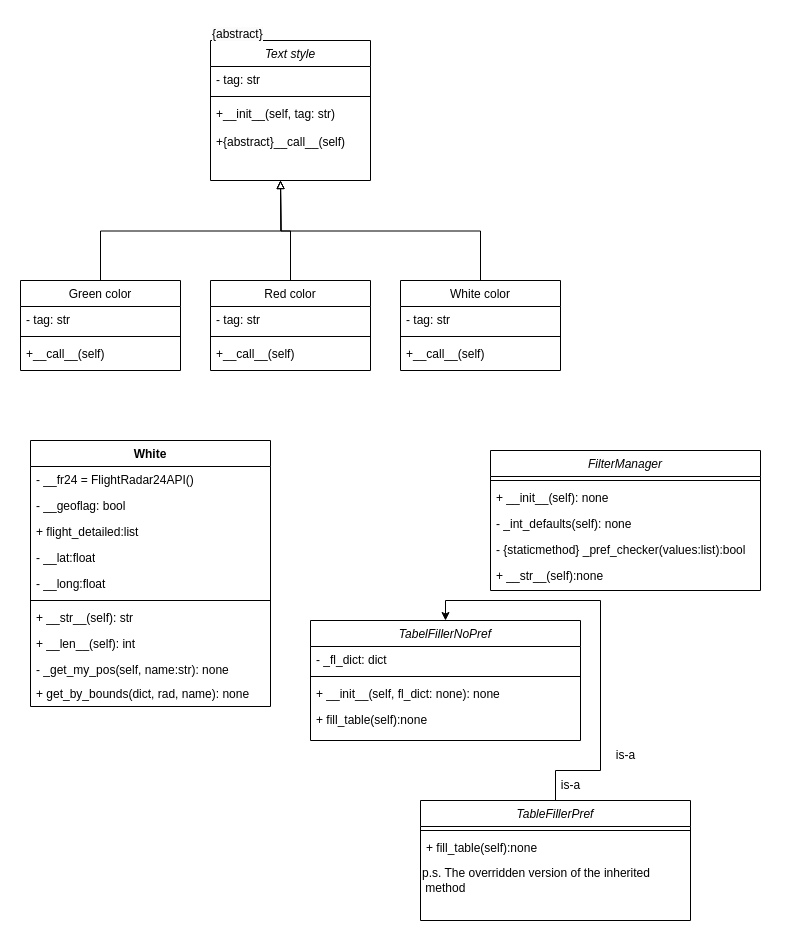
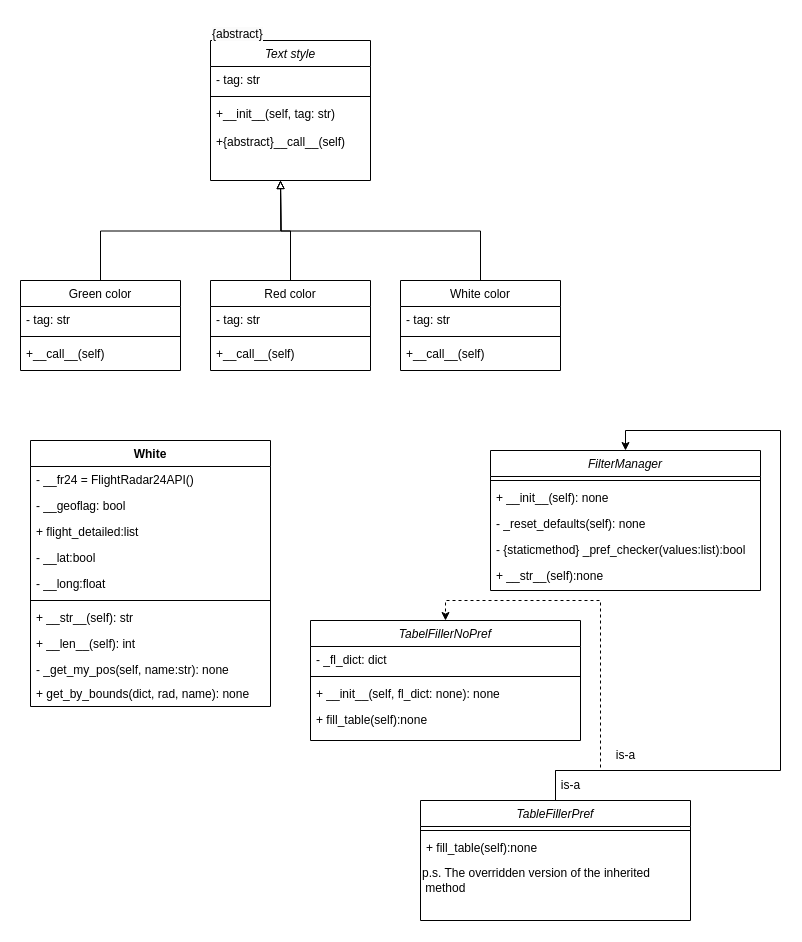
node "- _int_defaults(self): none": label "- _int_defaults(self): none" -> "- _reset_defaults(self): none"
node "- __lat:float": label "- __lat:float" -> "- __lat:bool"
edge "TableFillerPref" -> "TabelFillerNoPref": style solid -> dashed
edge "TableFillerPref" -> "FilterManager": added
